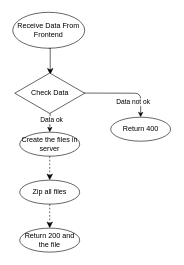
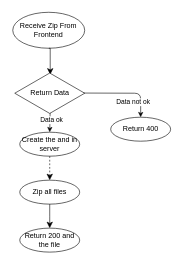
node "Receive Data From Frontend": label "Receive Data From Frontend" -> "Receive Zip From Frontend"
node "Check Data": label "Check Data" -> "Return Data"
node "Create the files in server": label "Create the files in server" -> "Create the and in server"
edge "Zip all files" -> "Return 200 and the file": style dashed -> solid
